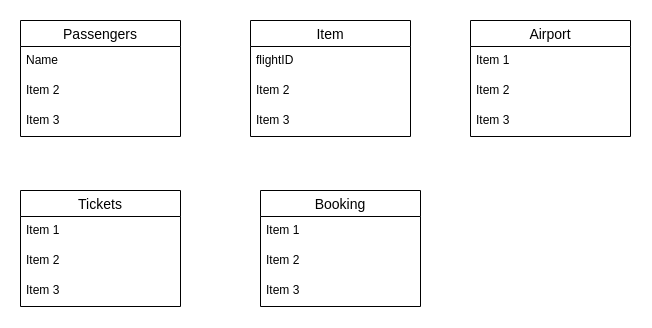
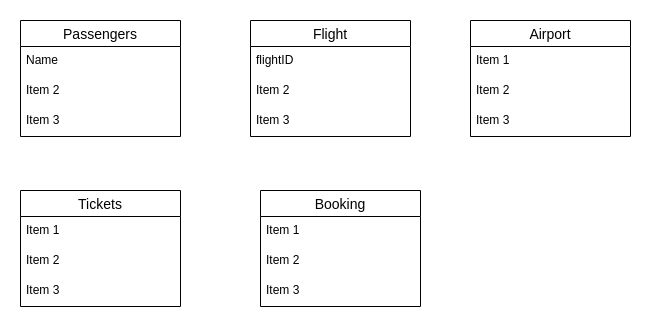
node "Item": label "Item" -> "Flight"
